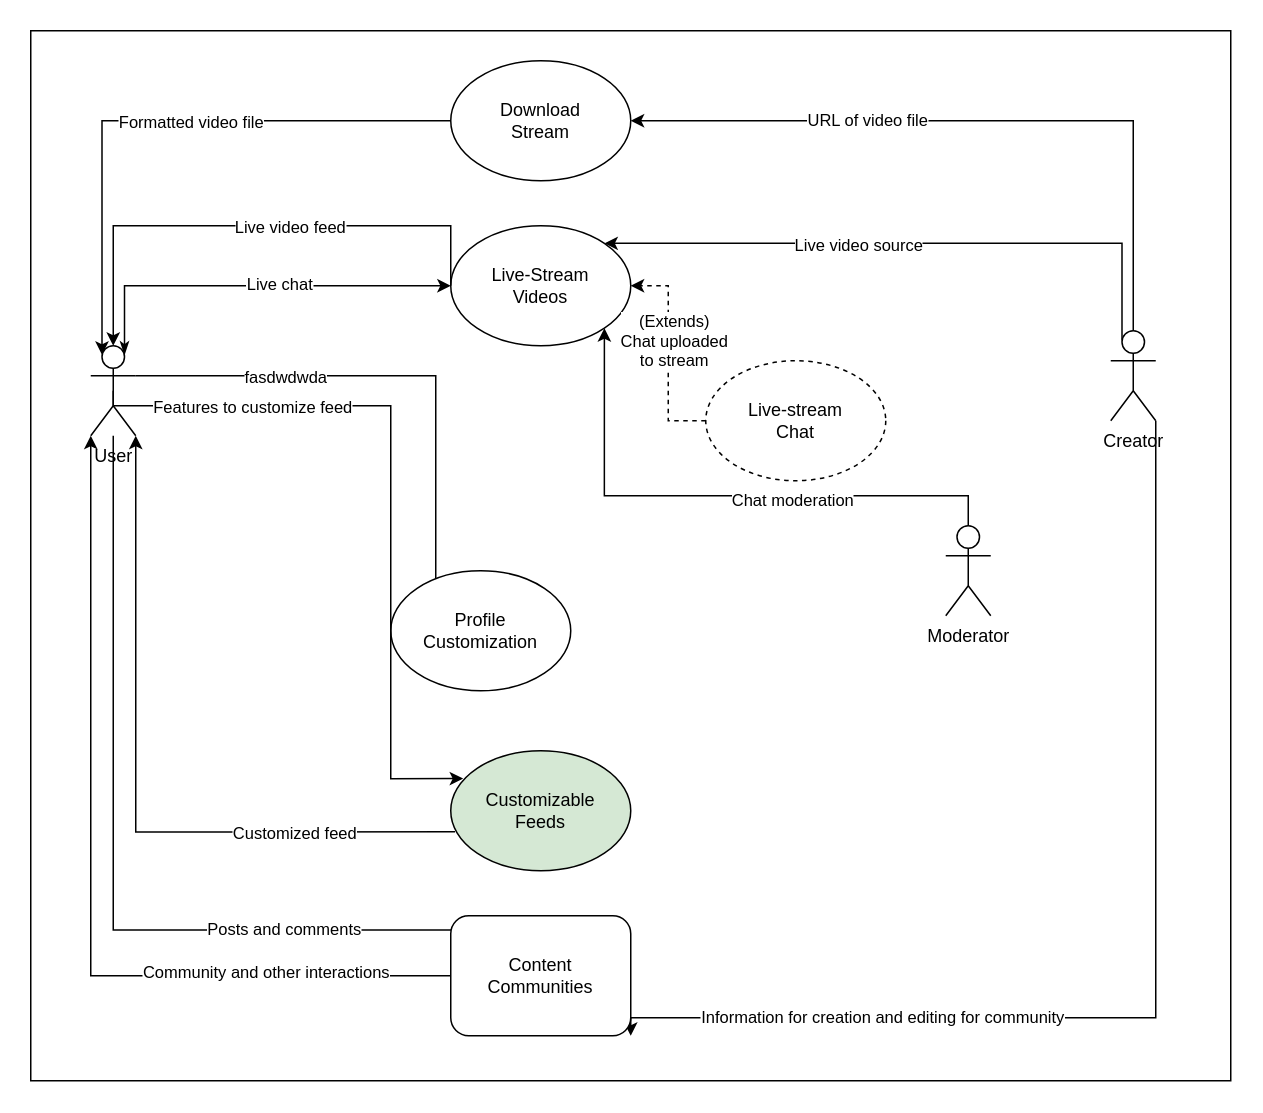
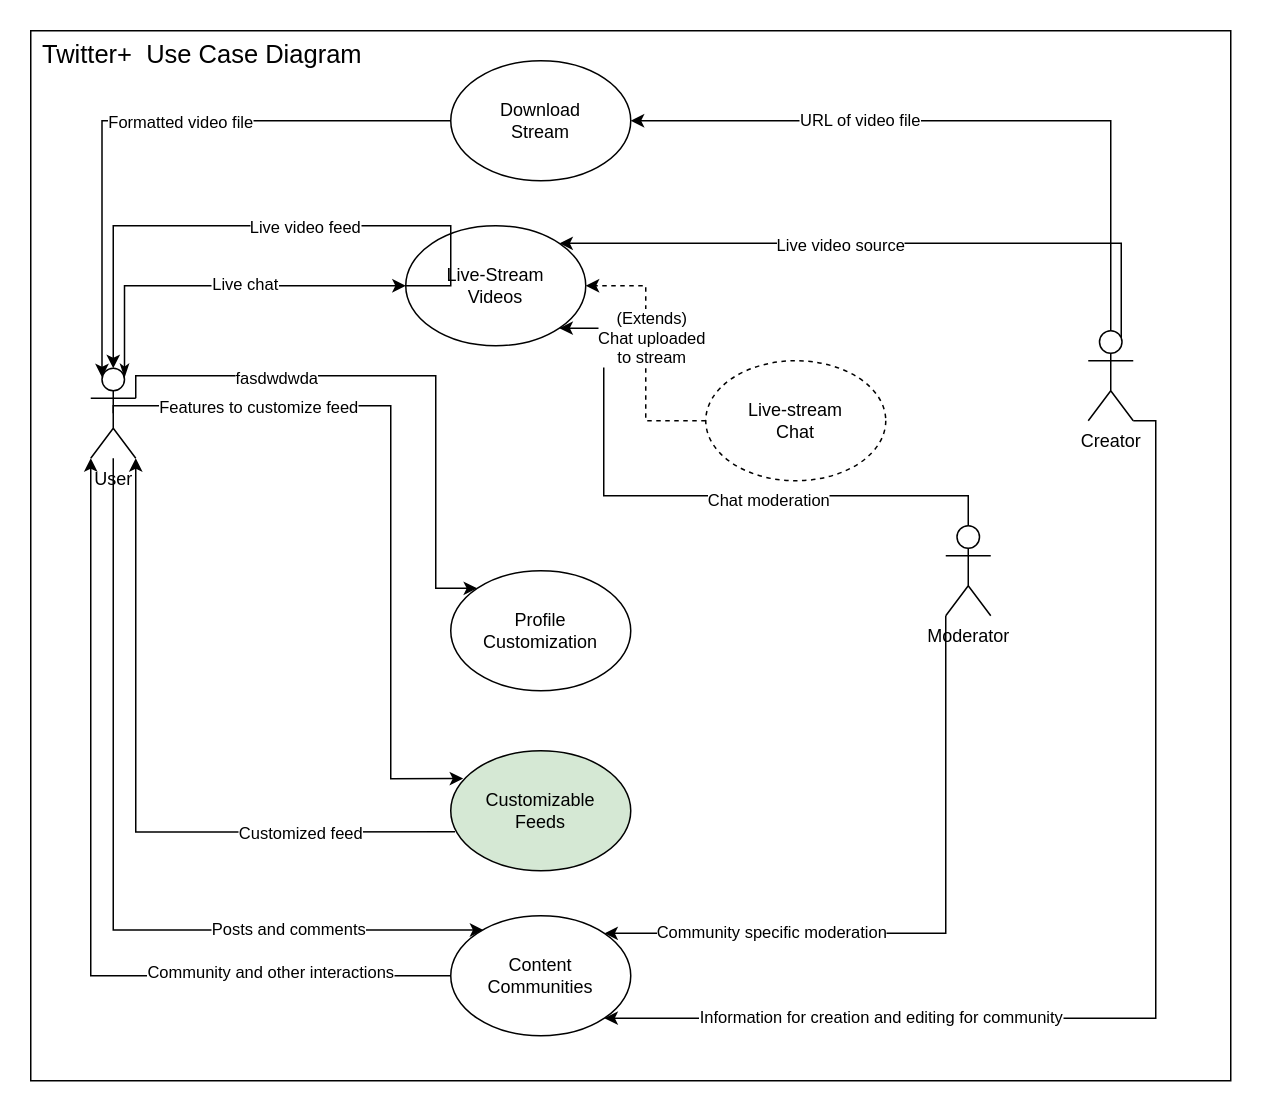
node "Twitter+ Use Case Diagram": added
node "Live-Stream Videos": moved (541, 286) -> (496, 286)
node "Creator": moved (1133, 376) -> (1111, 376)
node "User": moved (113, 391) -> (113, 413)
node "Profile Customization": moved (481, 631) -> (541, 631)
edge "Moderator" -> "Content Communities": added, label "Community specific moderation"
node "Content Communities": shape rounded rectangle -> ellipse
